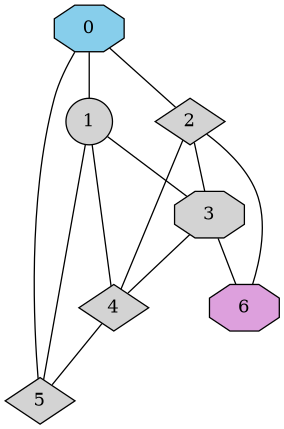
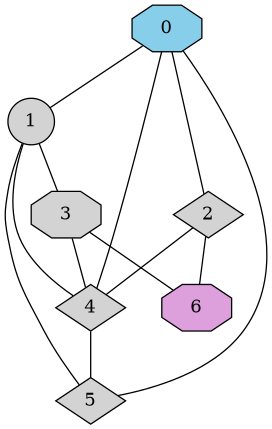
edge "2" -- "3": removed
edge "0" -- "4": added
